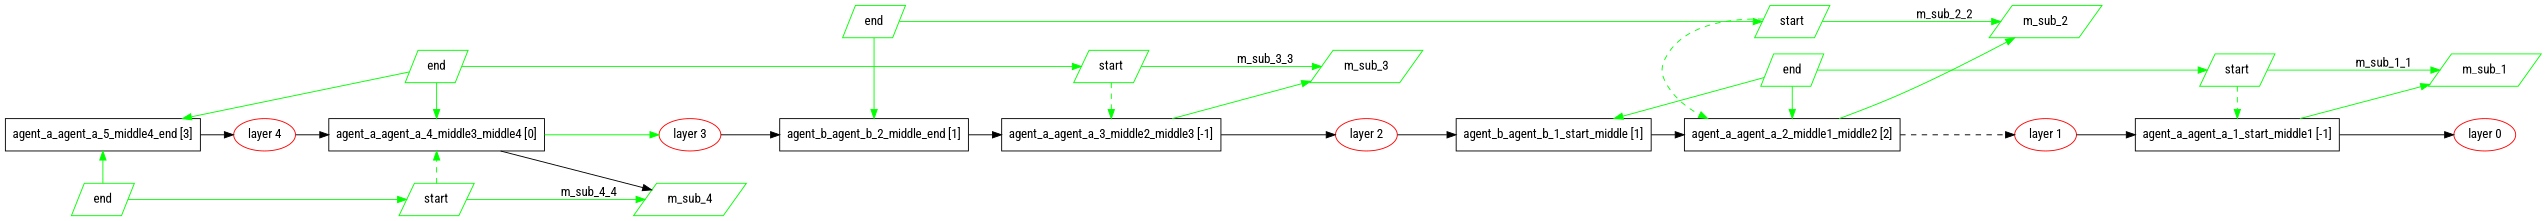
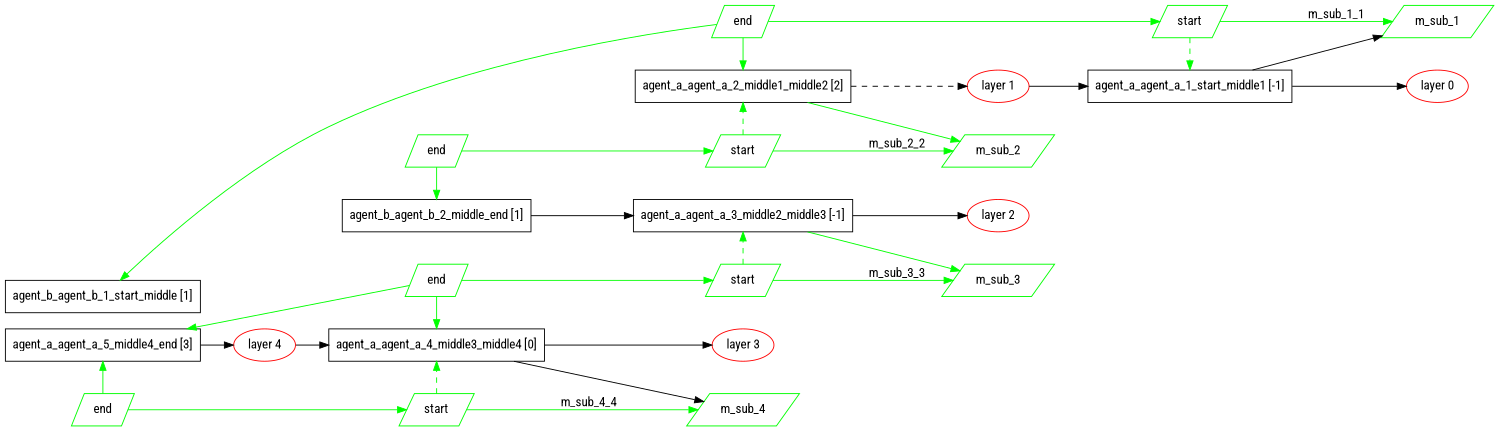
edge "agent_a_agent_a_1_start_middle1 [-1]" -> "m_sub_1": color #00ff00 -> black
edge "agent_a_agent_a_4_middle3_middle4 [0]" -> "layer 3": color #00ff00 -> black
edge "layer 3" -> "agent_b_agent_b_2_middle_end [1]": removed
edge "layer 2" -> "agent_b_agent_b_1_start_middle [1]": removed
edge "agent_b_agent_b_1_start_middle [1]" -> "agent_a_agent_a_2_middle1_middle2 [2]": removed
